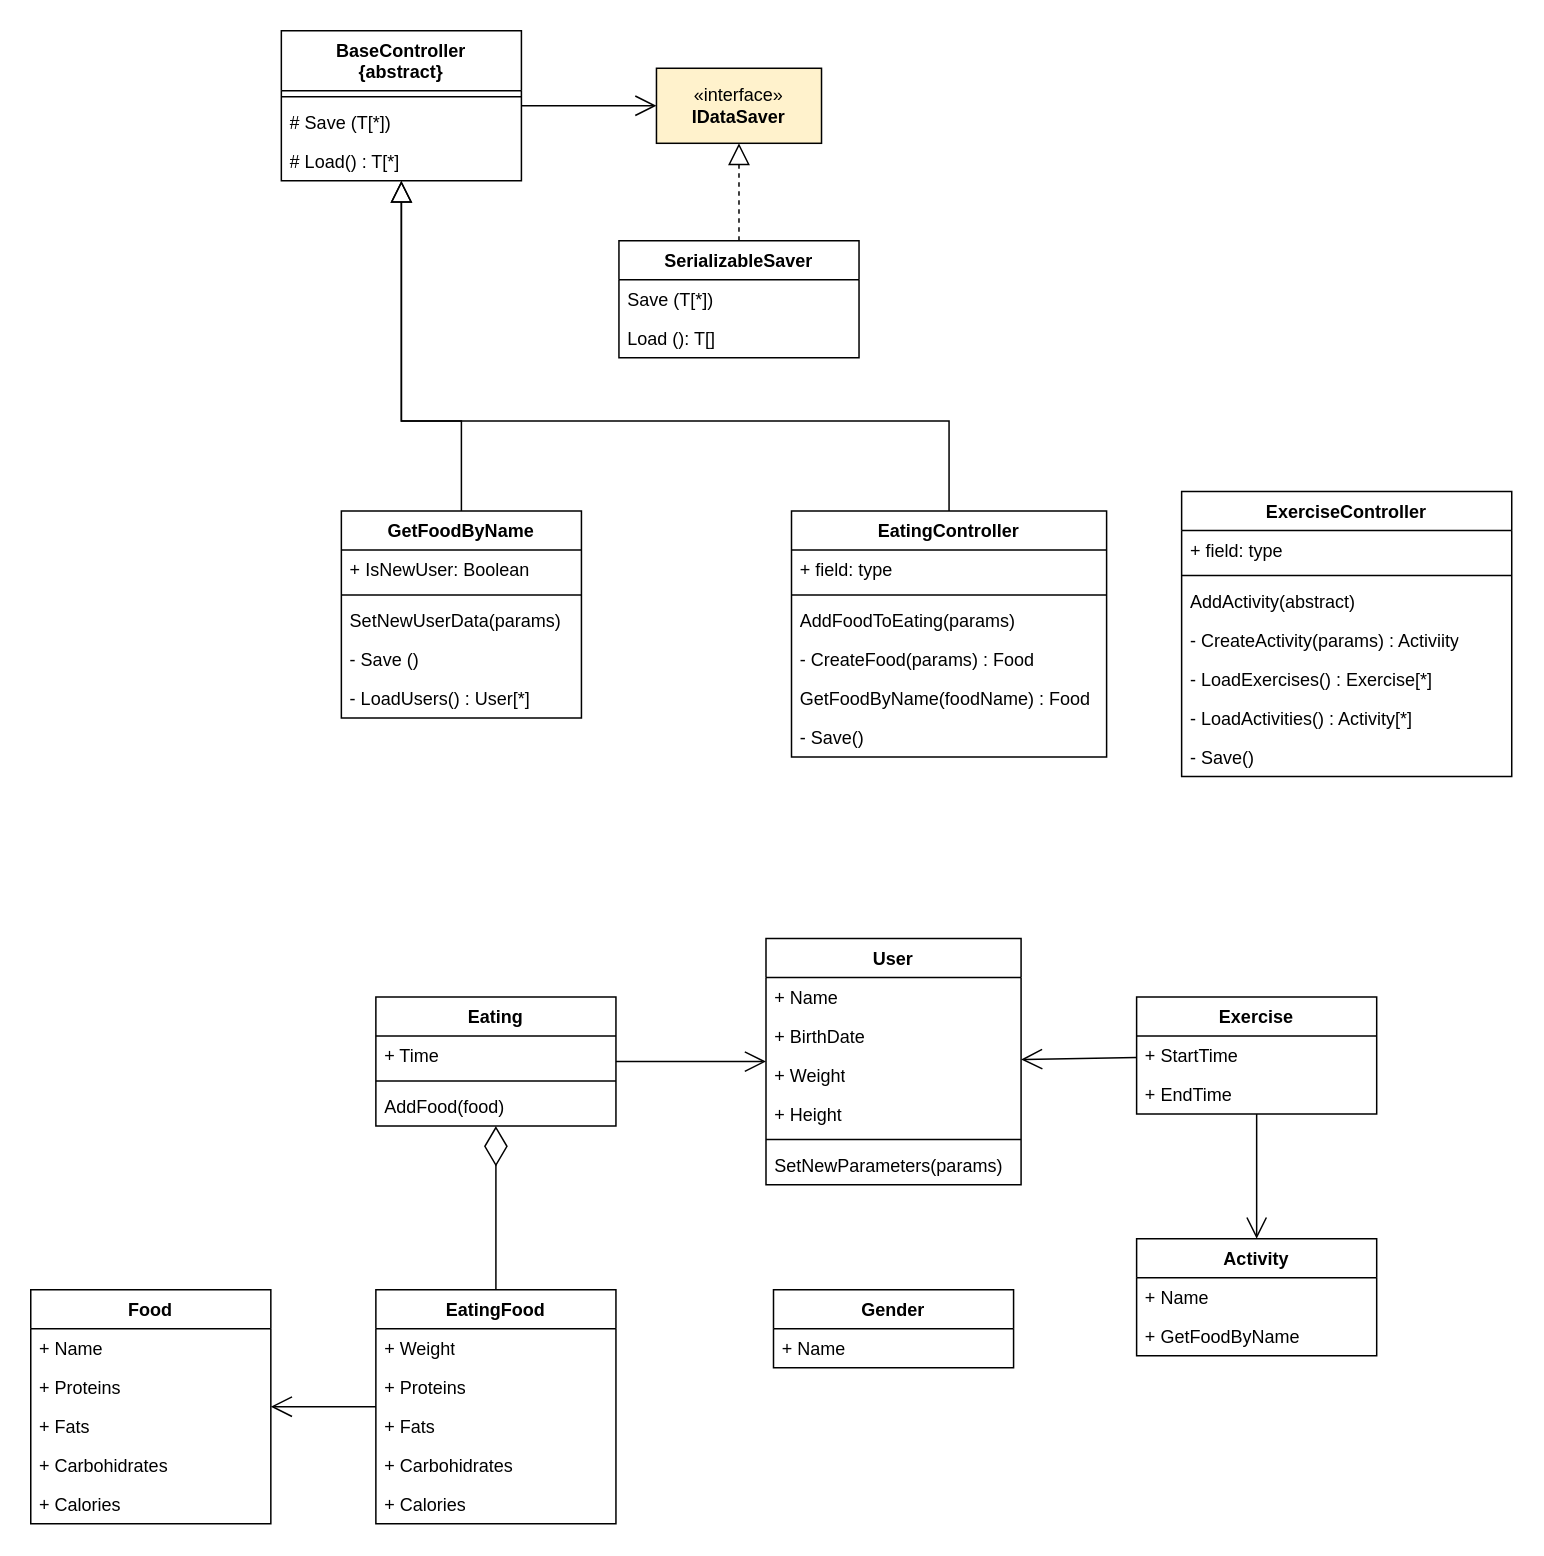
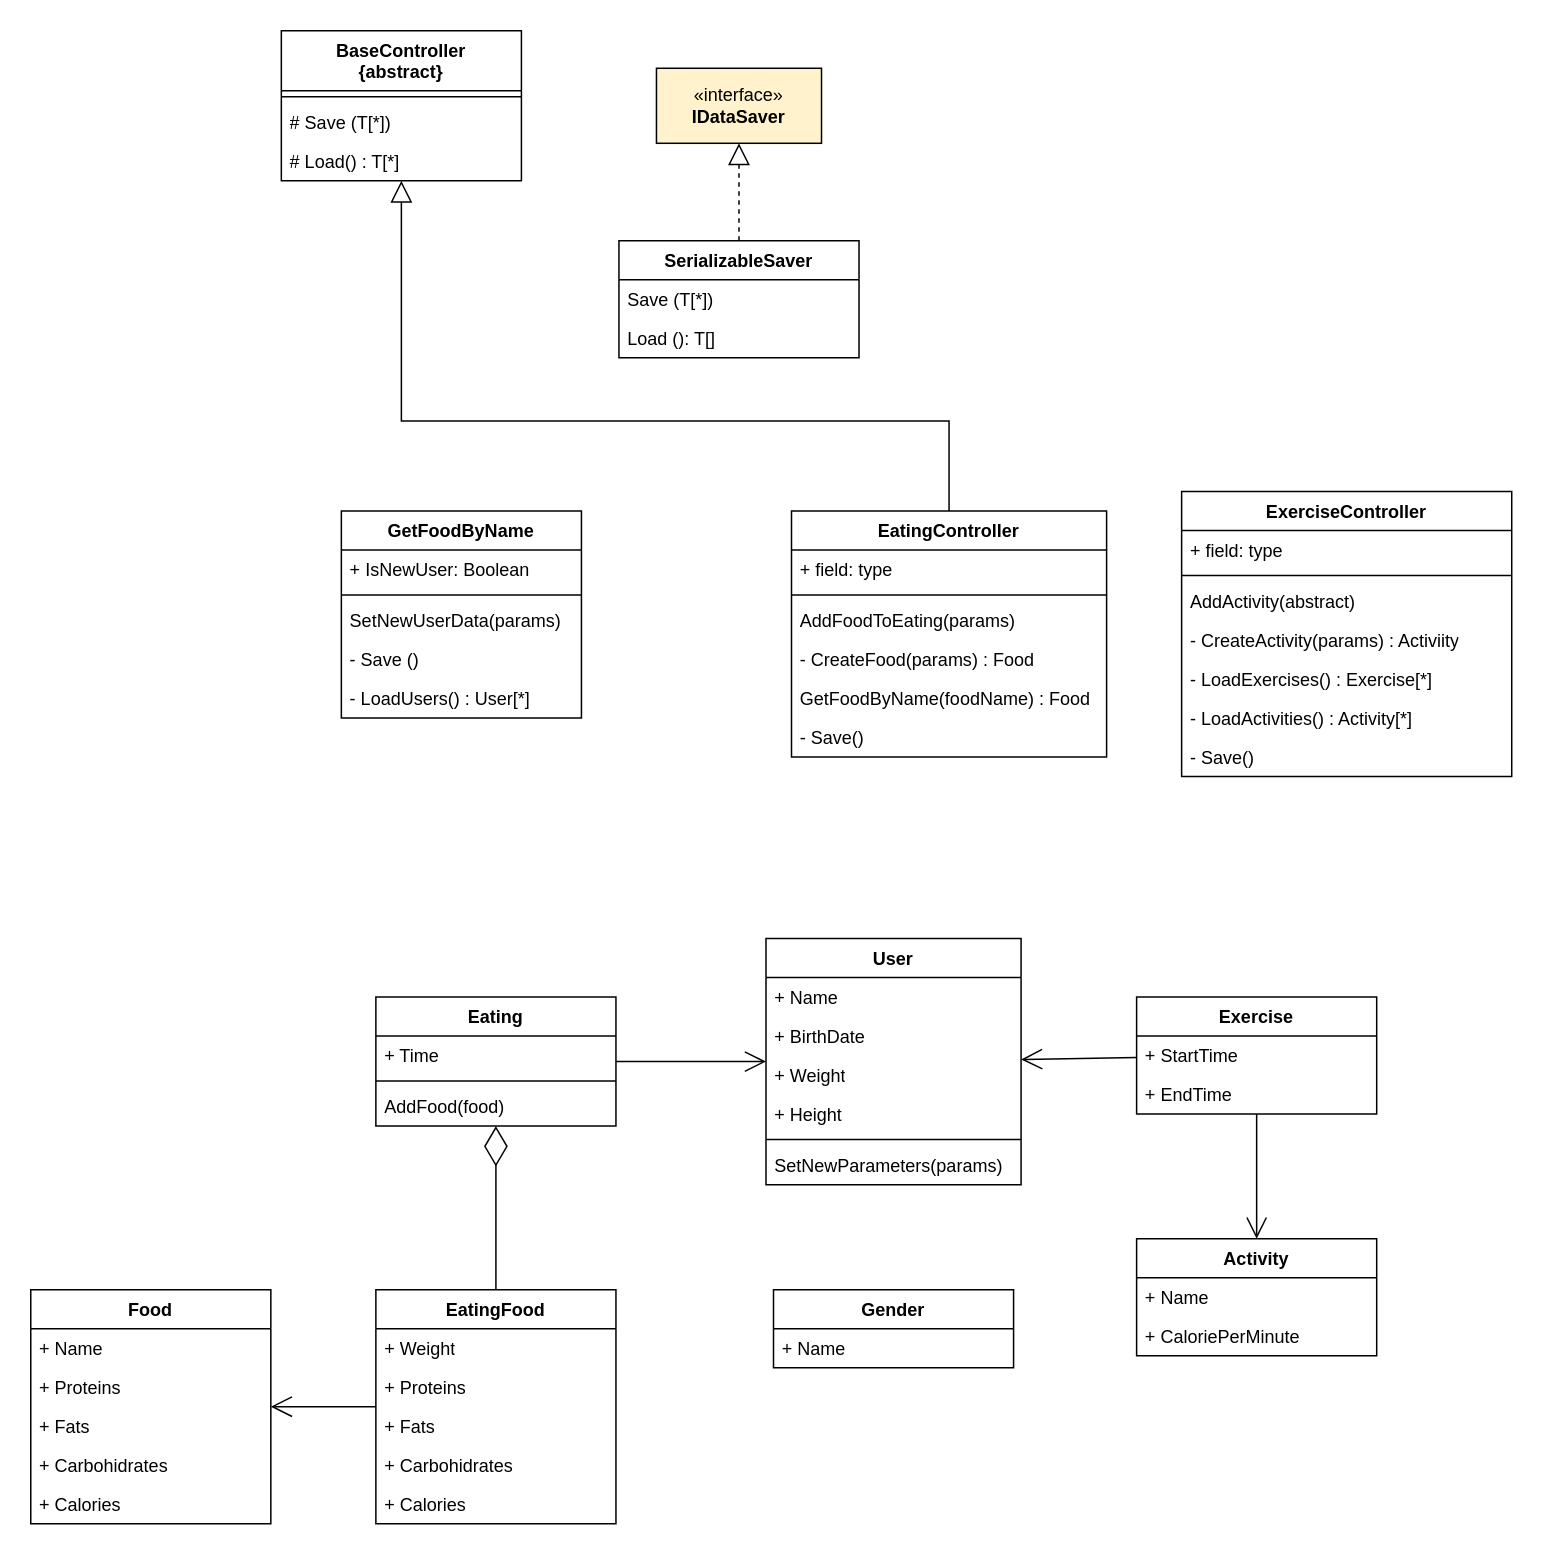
edge "BaseController {abstract}" -> "«interface» IDataSaver": removed
edge "GetFoodByName" -> "BaseController {abstract}": removed
node "+ GetFoodByName": label "+ GetFoodByName" -> "+ CaloriePerMinute"
